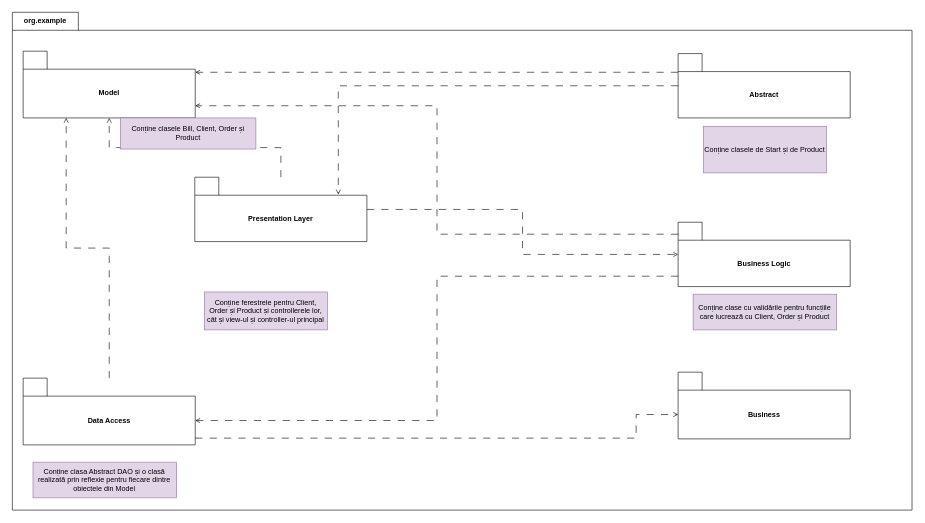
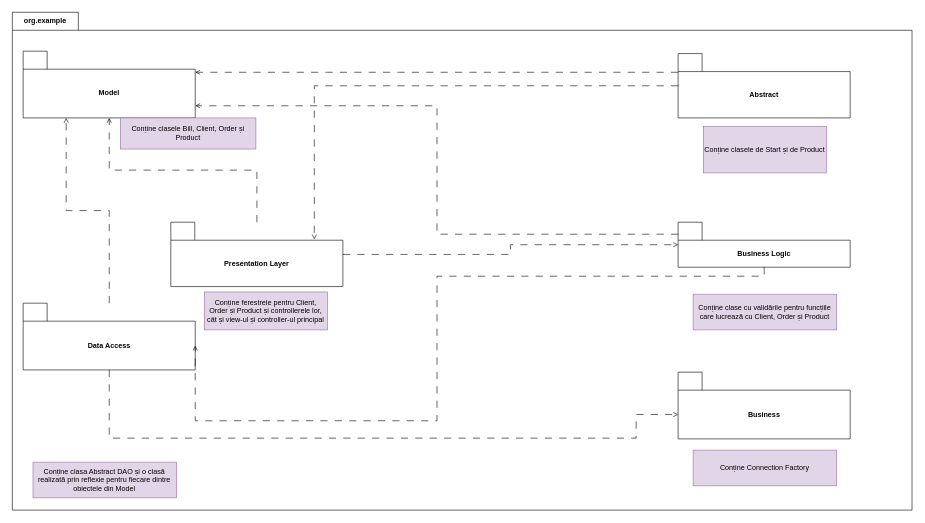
node "Presentation Layer": moved (281, 209) -> (257, 254)
node "Business Logic": size 172x64 -> 172x45
node "Data Access": moved (109, 412) -> (109, 337)
node "Conține Connection Factory": added
